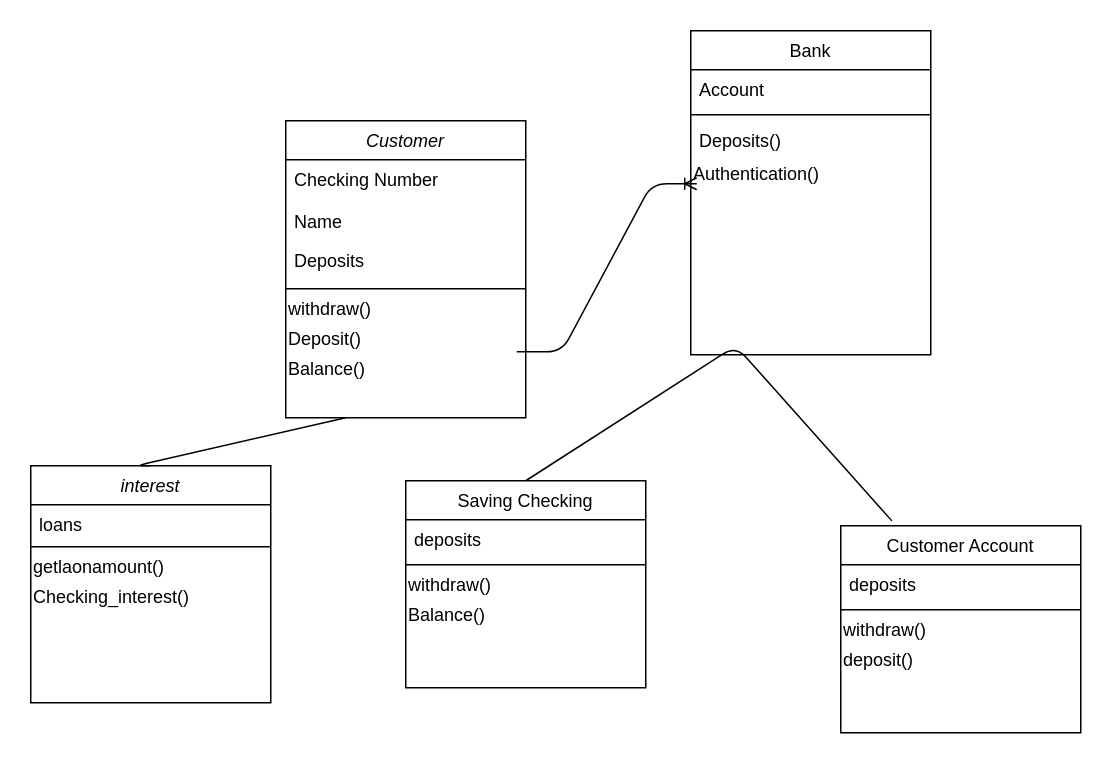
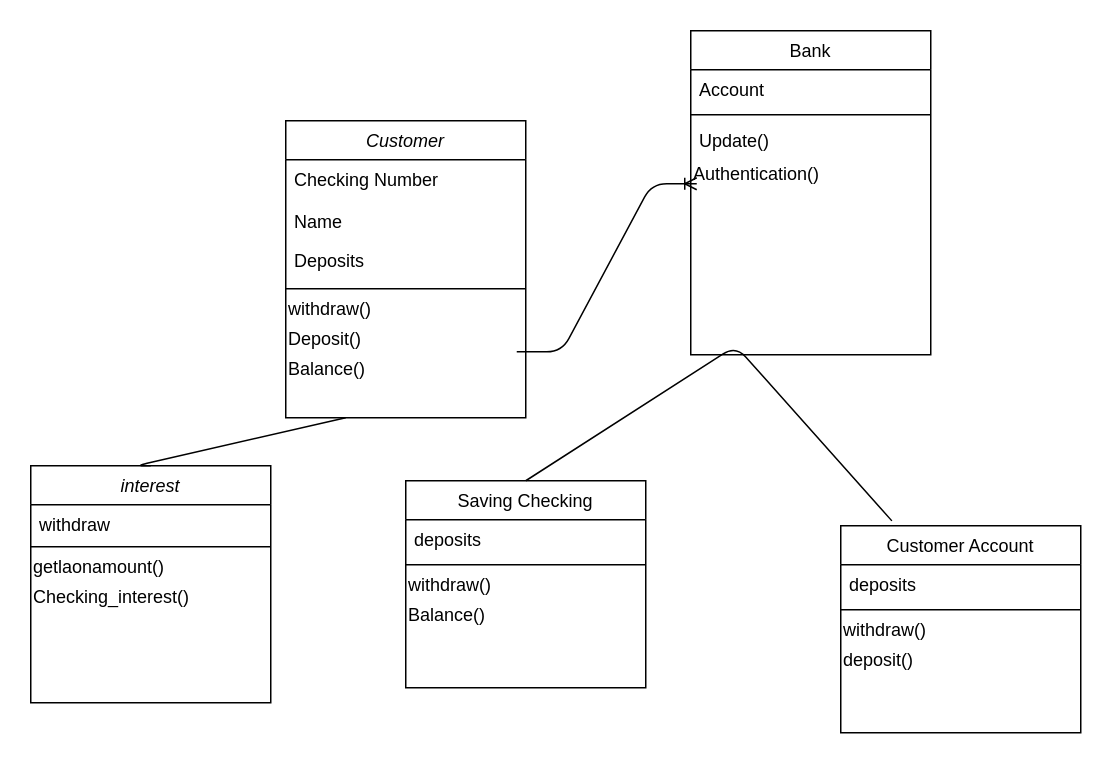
node "Deposits()": label "Deposits()" -> "Update()"
node "loans": label "loans" -> "withdraw"
